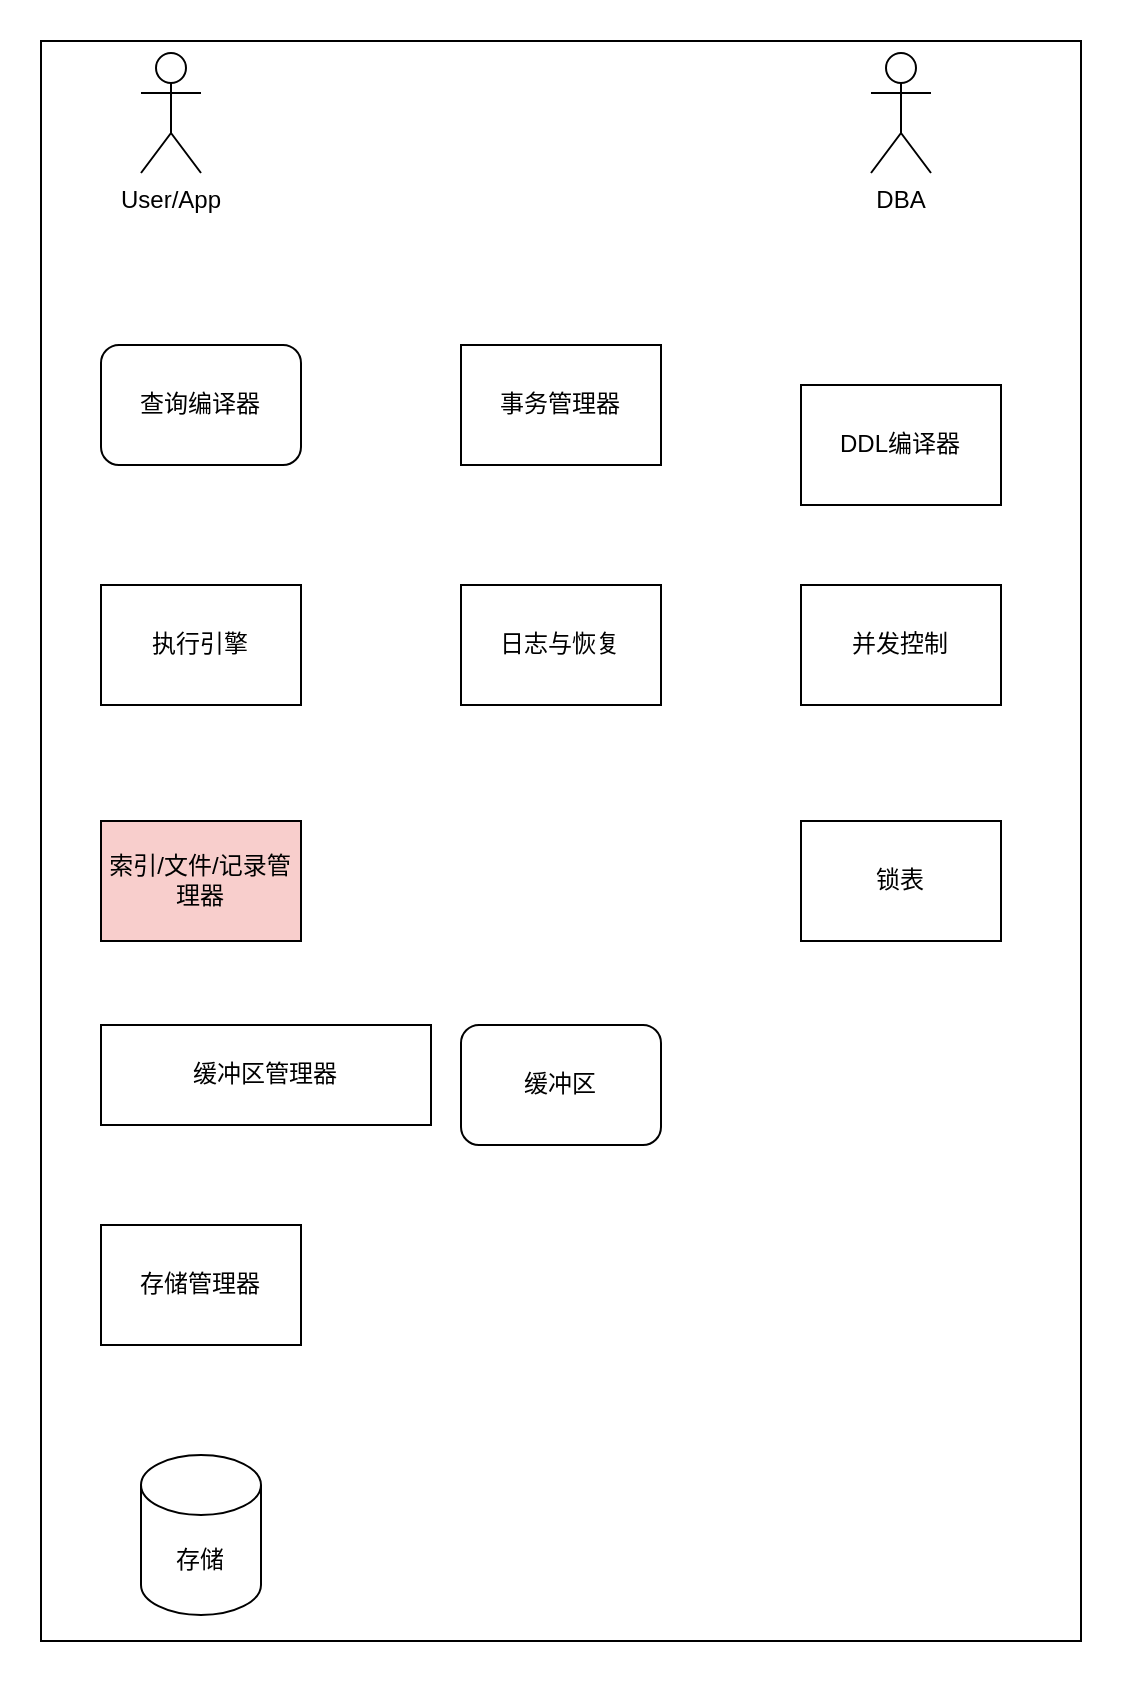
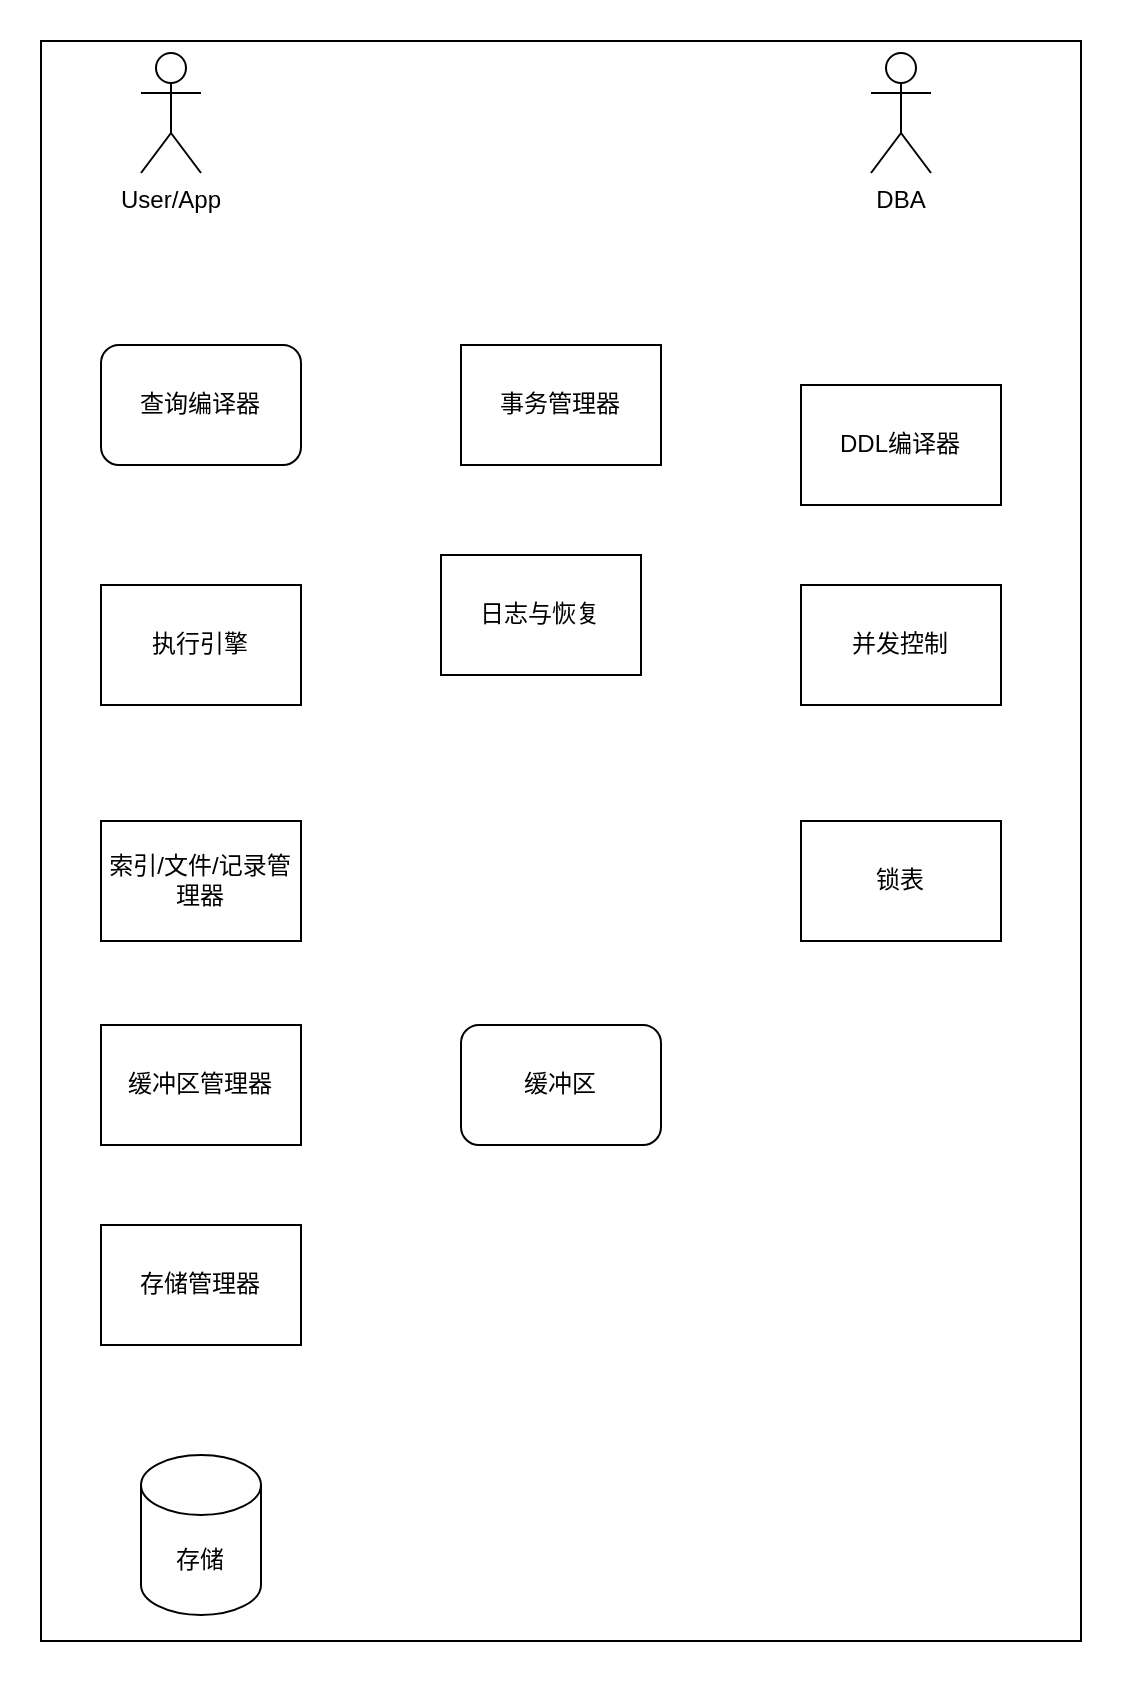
node "日志与恢复": moved (561, 645) -> (541, 615)
node "索引/文件/记录管理器": fillcolor #f8cecc -> #ffffff
node "缓冲区管理器": size 330x100 -> 200x120
